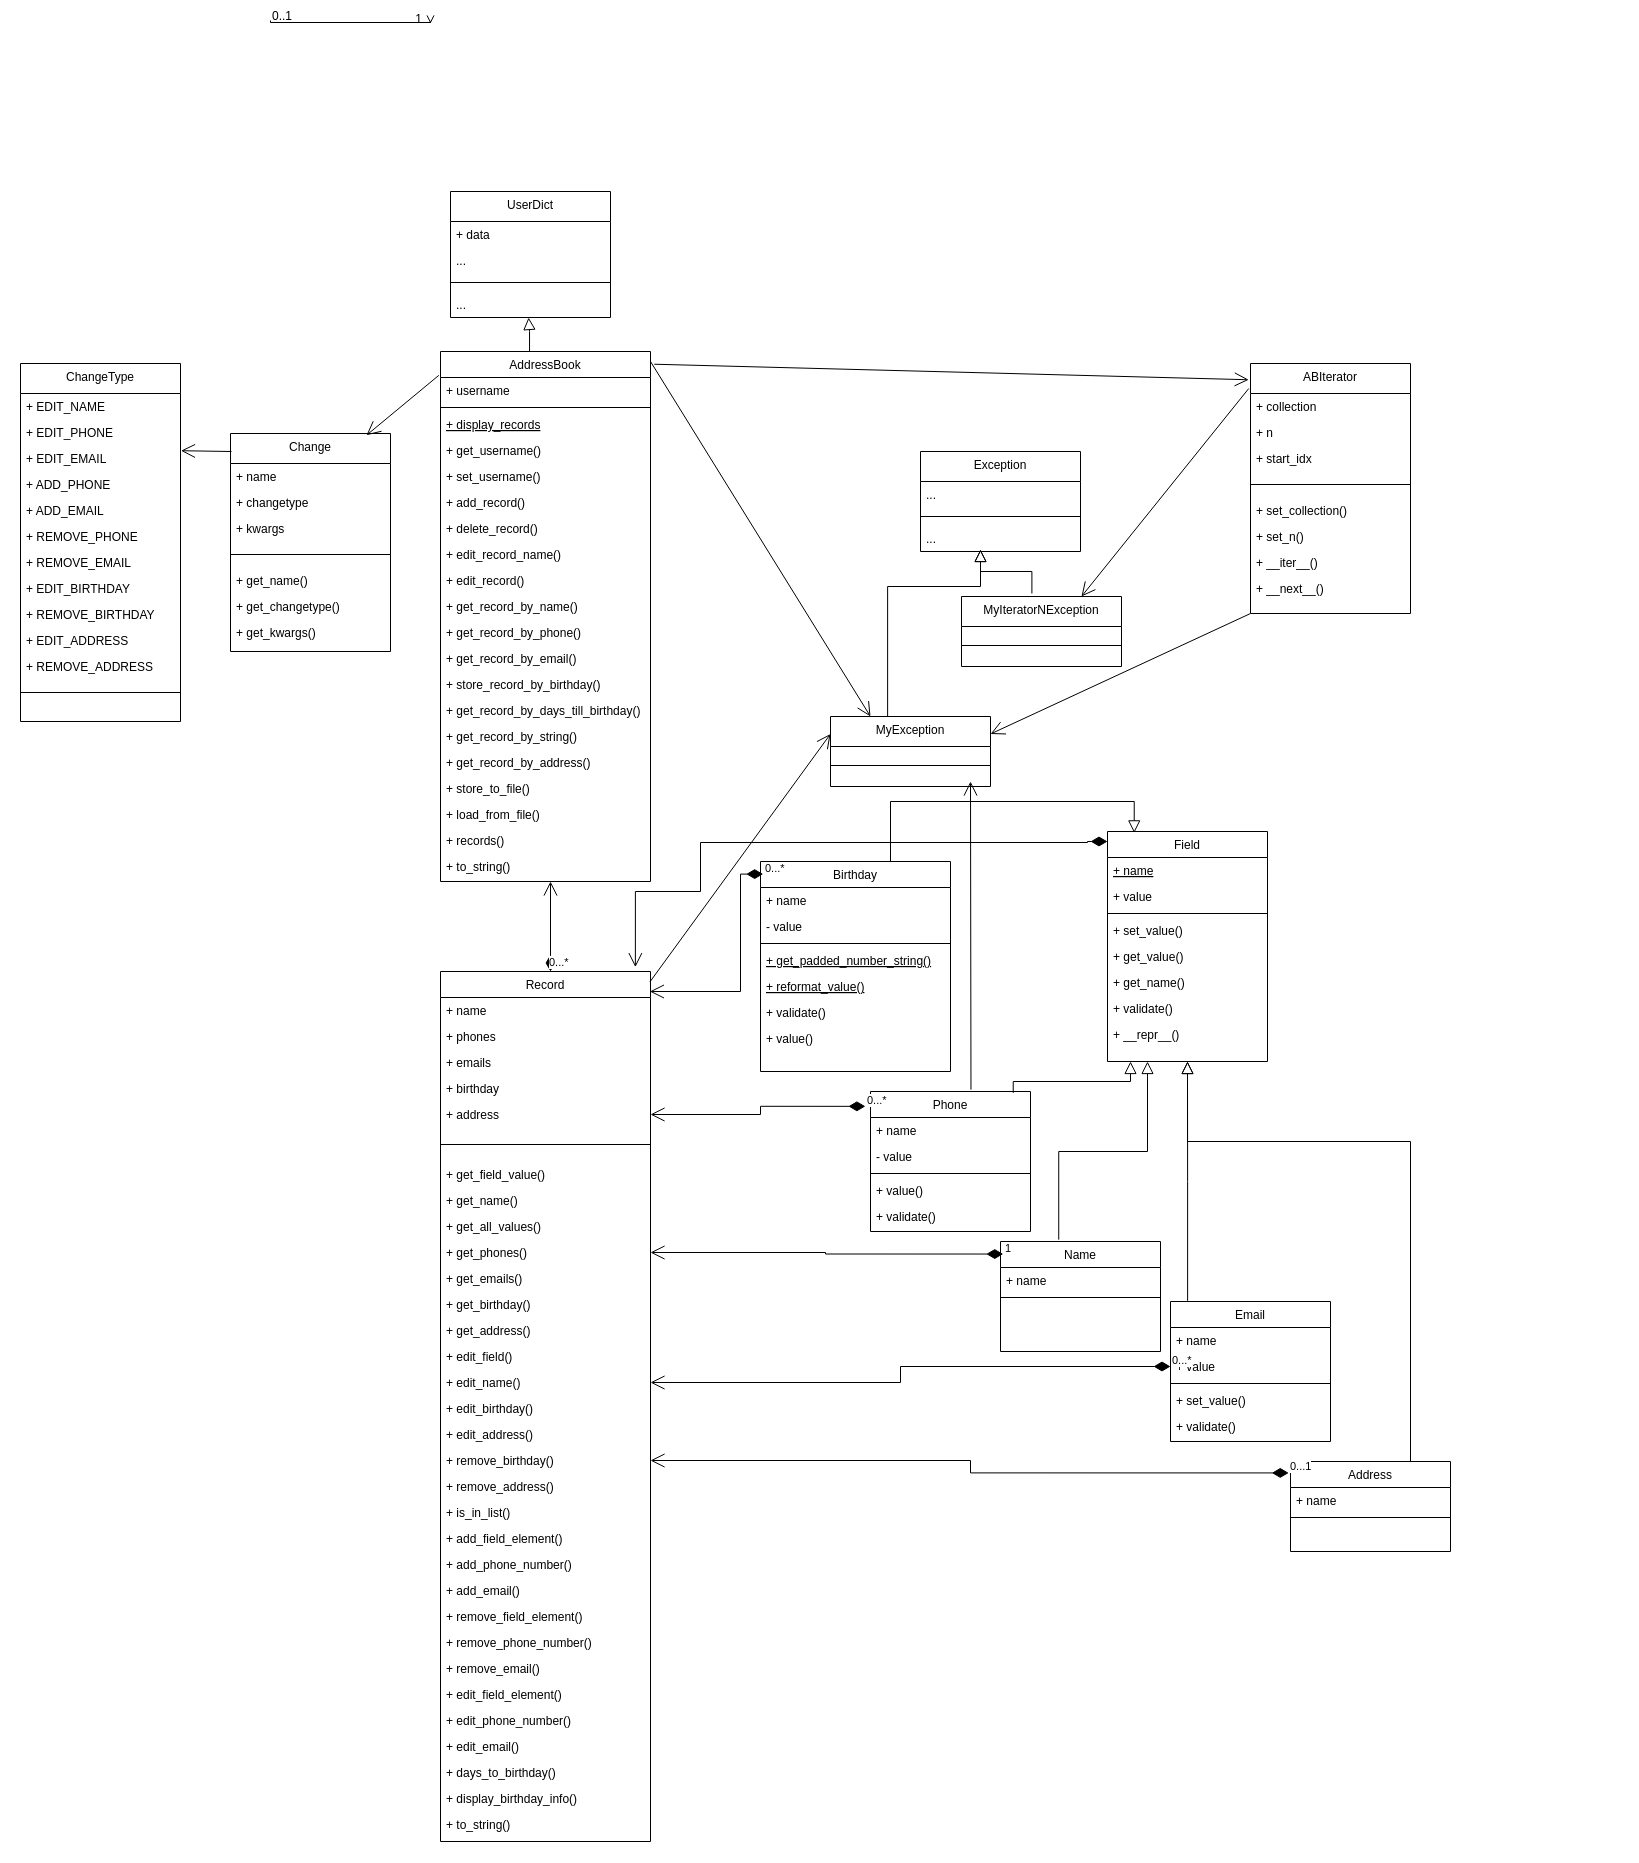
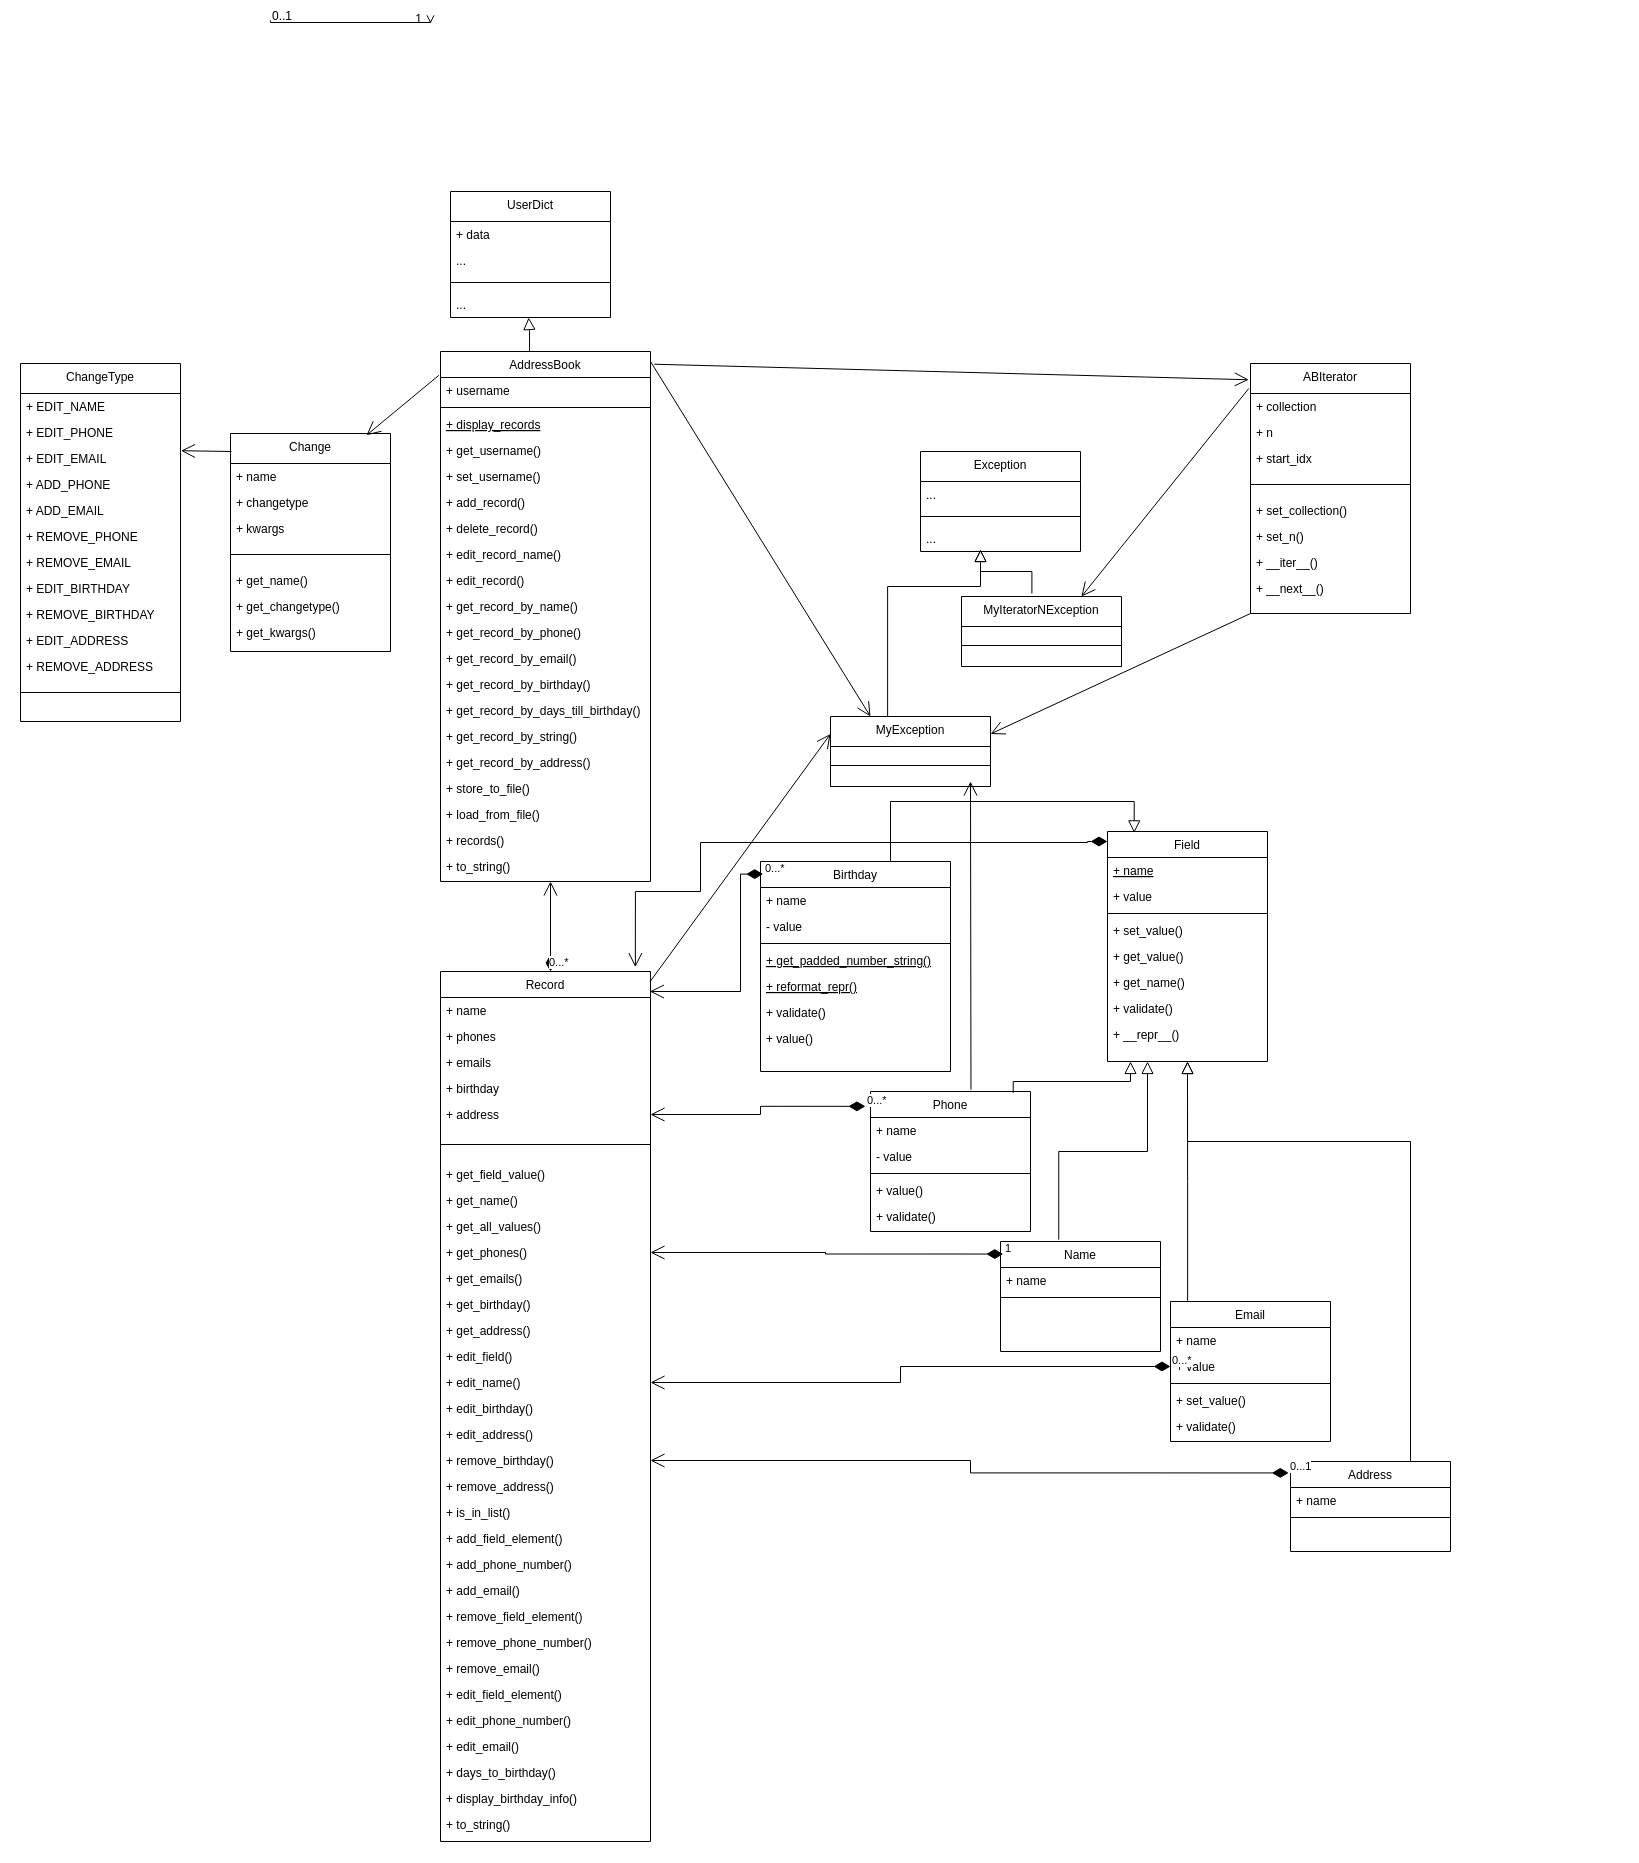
node "+ store_record_by_birthday()": label "+ store_record_by_birthday()" -> "+ get_record_by_birthday()"
node "+ reformat_value()": label "+ reformat_value()" -> "+ reformat_repr()"
